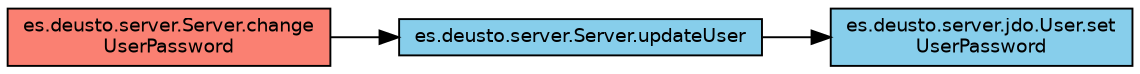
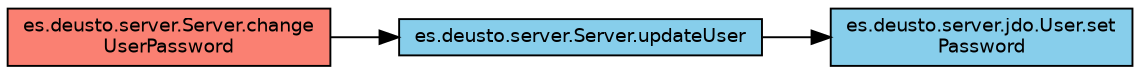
node "es.deusto.server.jdo.User.set UserPassword": label "es.deusto.server.jdo.User.set UserPassword" -> "es.deusto.server.jdo.User.set Password"
